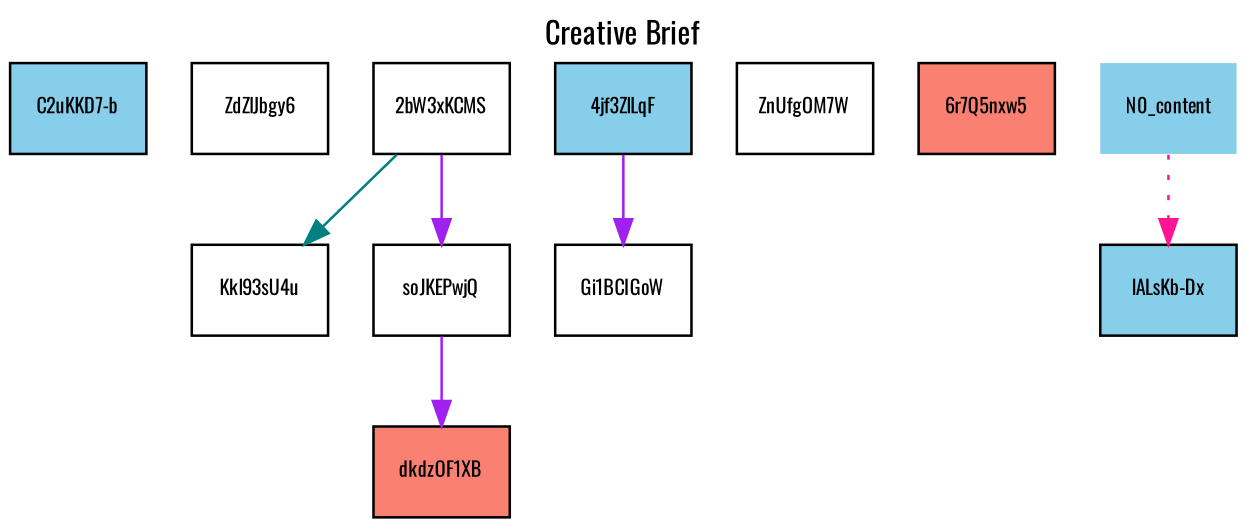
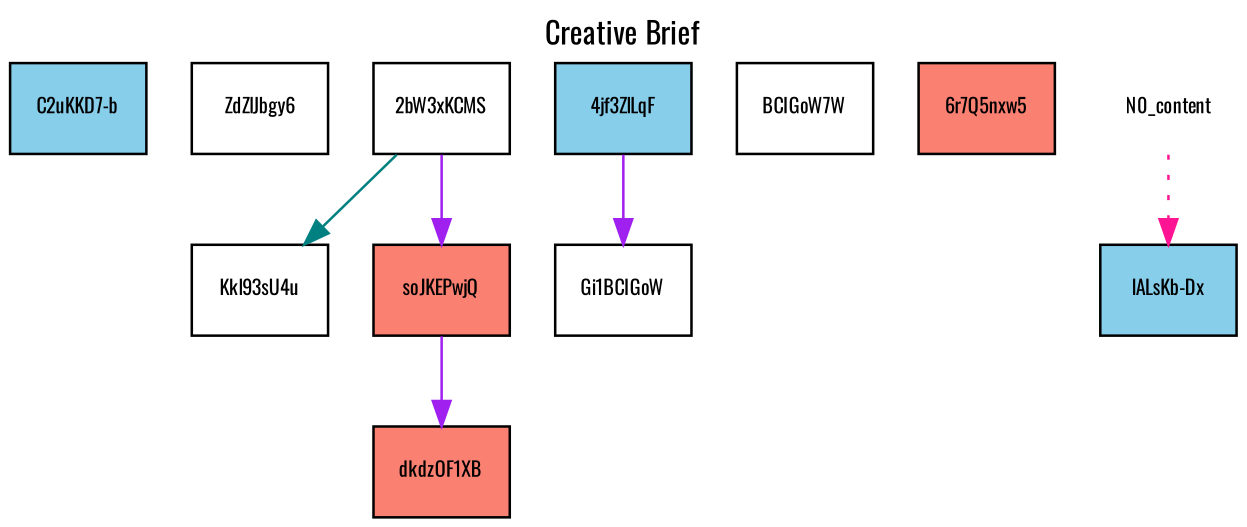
node "ZnUfgOM7W": label "ZnUfgOM7W" -> "BCIGoW7W"
node "N0_content": fillcolor skyblue -> white
node "soJKEPwjQ": fillcolor white -> salmon
